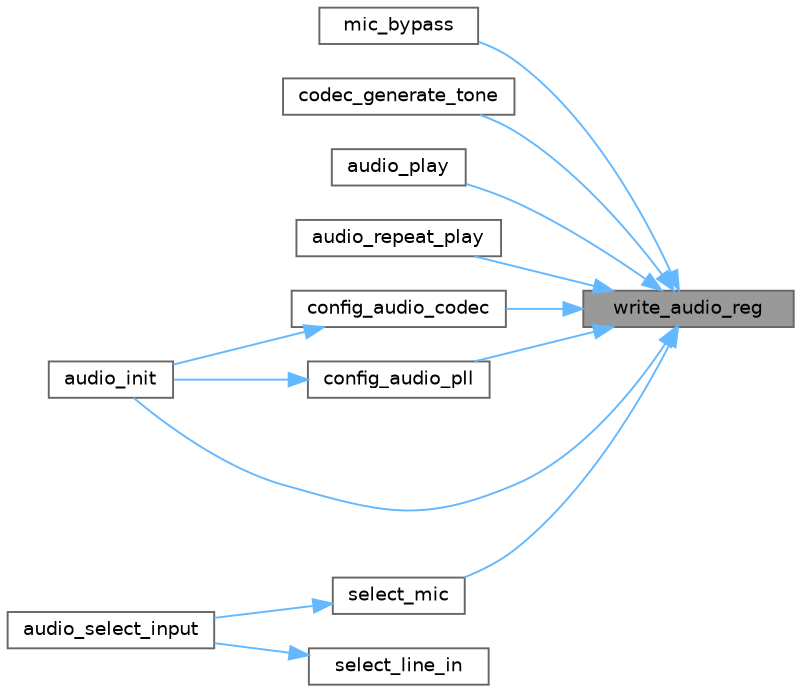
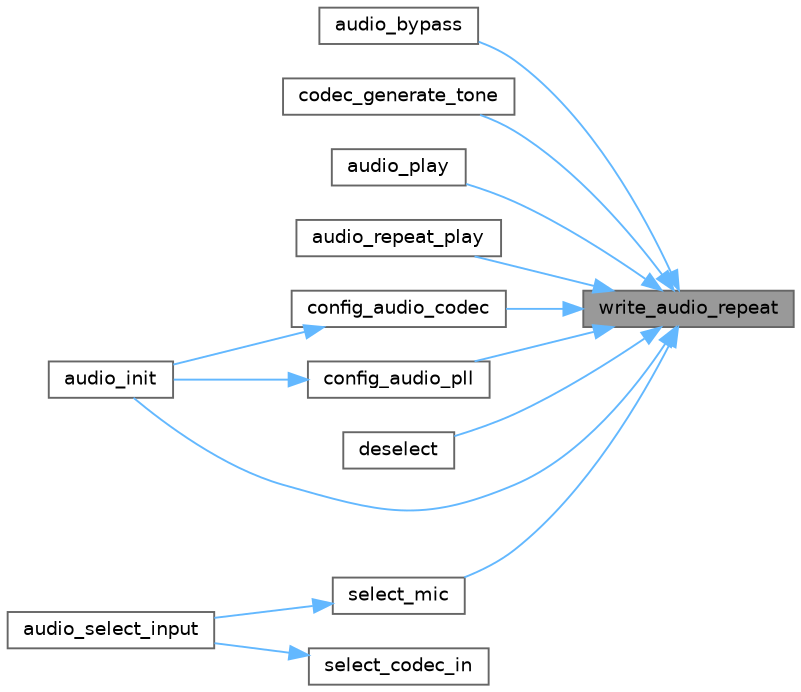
node "mic_bypass": label "mic_bypass" -> "audio_bypass"
node "write_audio_reg": label "write_audio_reg" -> "write_audio_repeat"
node "deselect": added
node "select_line_in": label "select_line_in" -> "select_codec_in"
